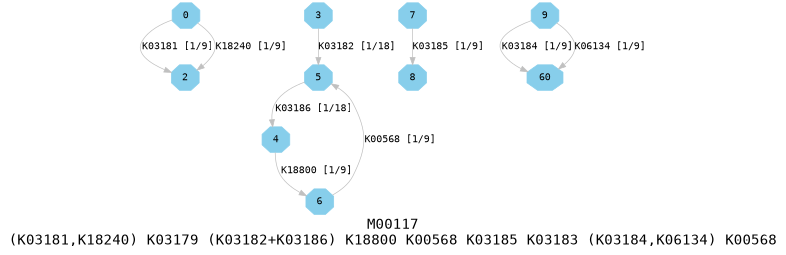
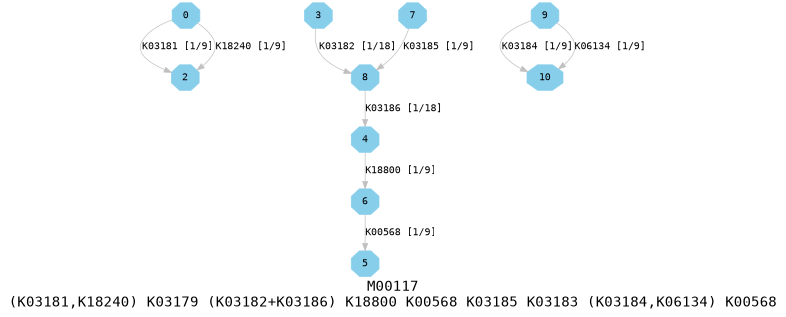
edge "3" -> "5": now "3" -> "8"
node "60": label "60" -> "10"
edge "5" -> "4": now "8" -> "4"
